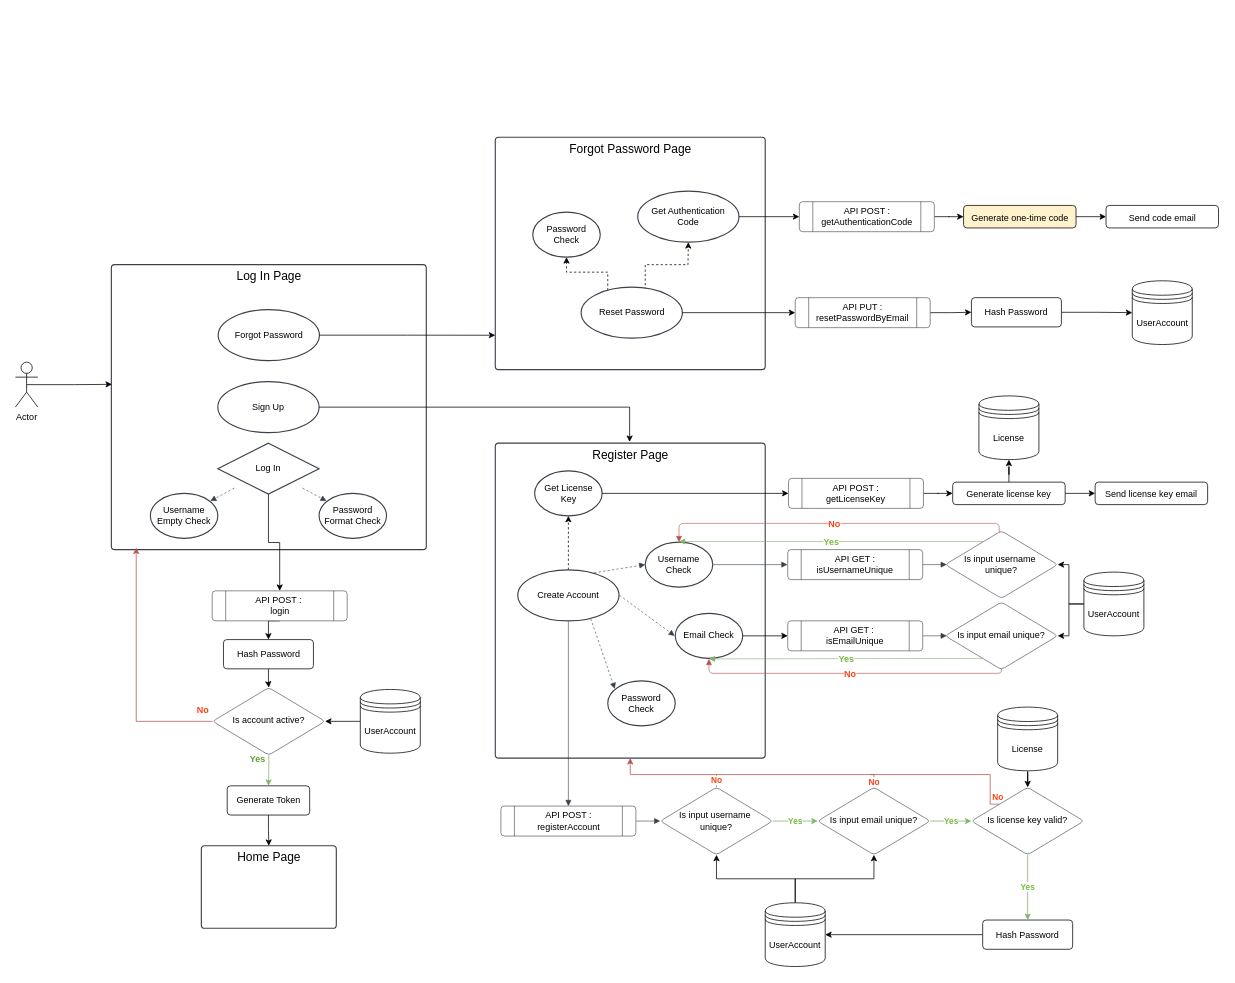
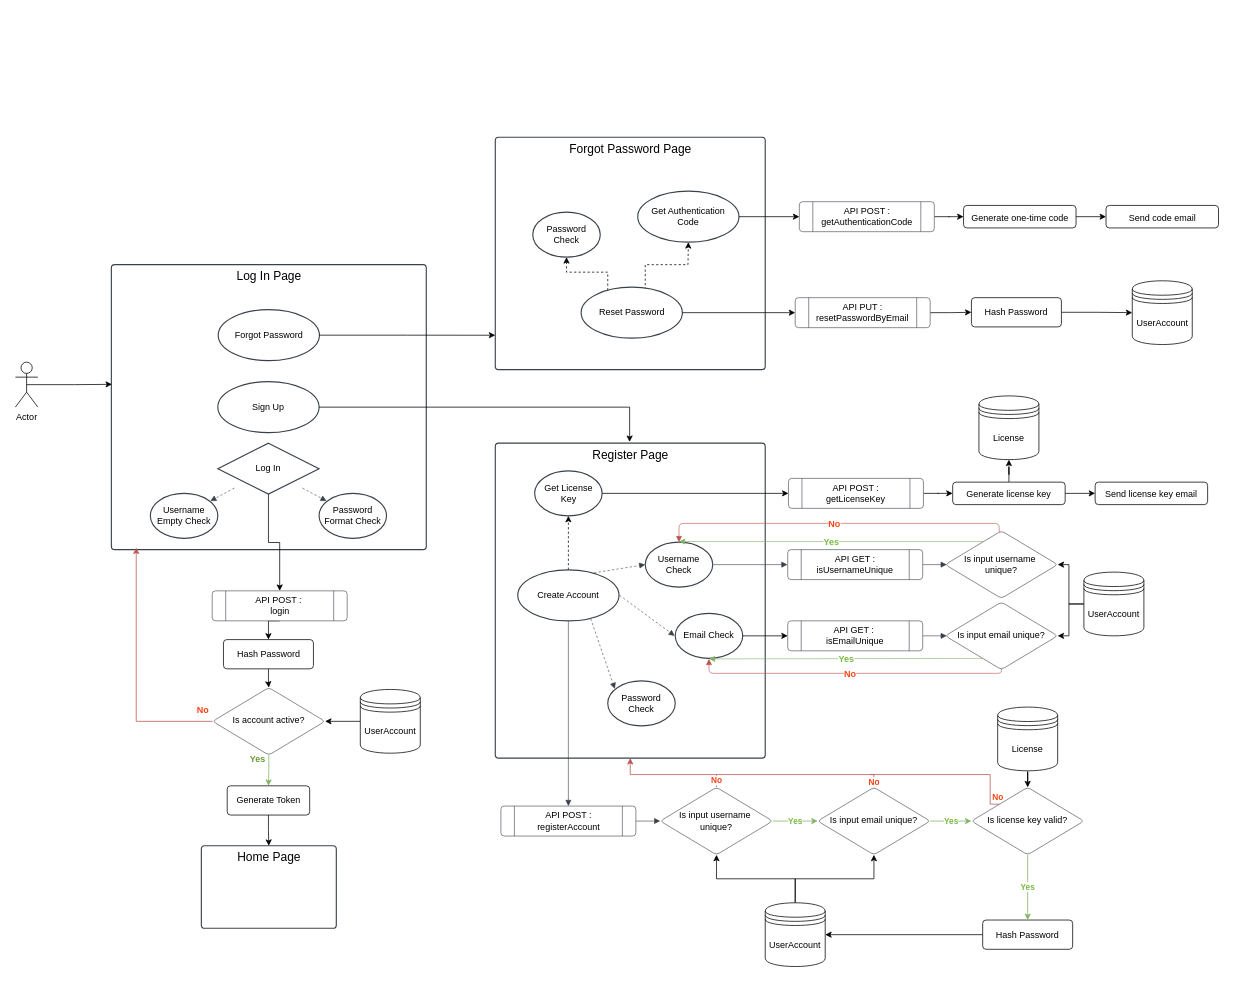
node "Generate one-time code": fillcolor #fff2cc -> #ffffff
